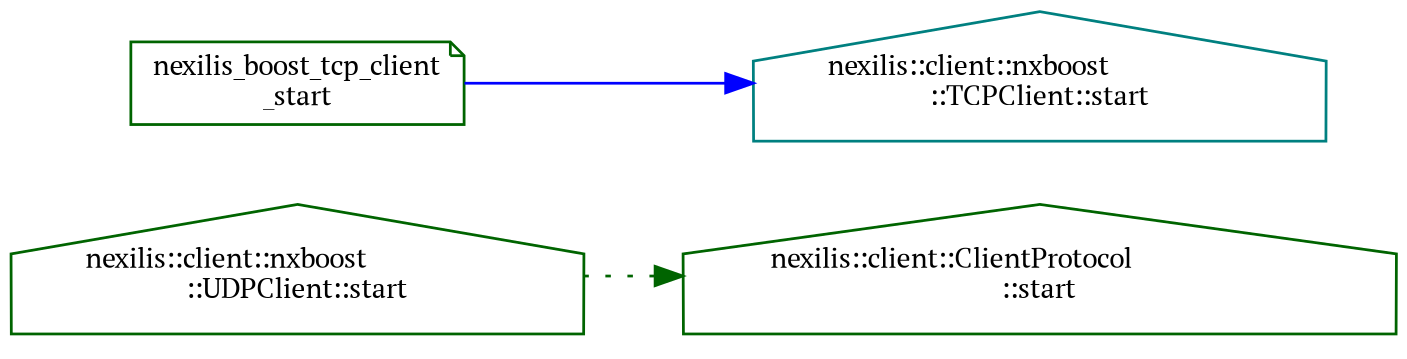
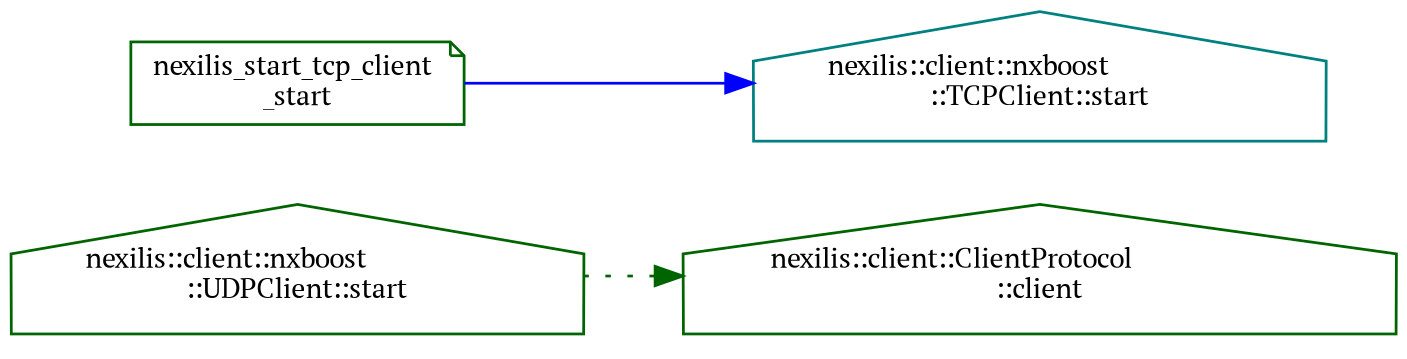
node "nexilis_boost_tcp_client _start": label "nexilis_boost_tcp_client _start" -> "nexilis_start_tcp_client _start"
node "nexilis::client::ClientProtocol ::start": label "nexilis::client::ClientProtocol ::start" -> "nexilis::client::ClientProtocol ::client"
